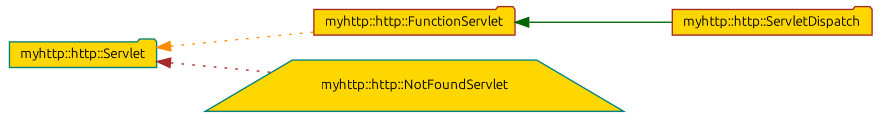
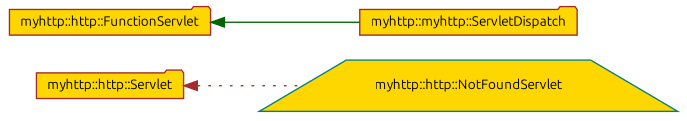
node "myhttp::http::ServletDispatch": label "myhttp::http::ServletDispatch" -> "myhttp::myhttp::ServletDispatch"
edge "myhttp::http::FunctionServlet" -> "myhttp::http::Servlet": removed
node "myhttp::http::Servlet": color teal -> brown
